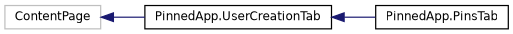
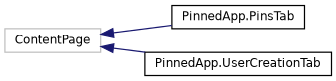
edge "PinnedApp.PinsTab" -> "PinnedApp.UserCreationTab": now "PinnedApp.PinsTab" -> "ContentPage"
